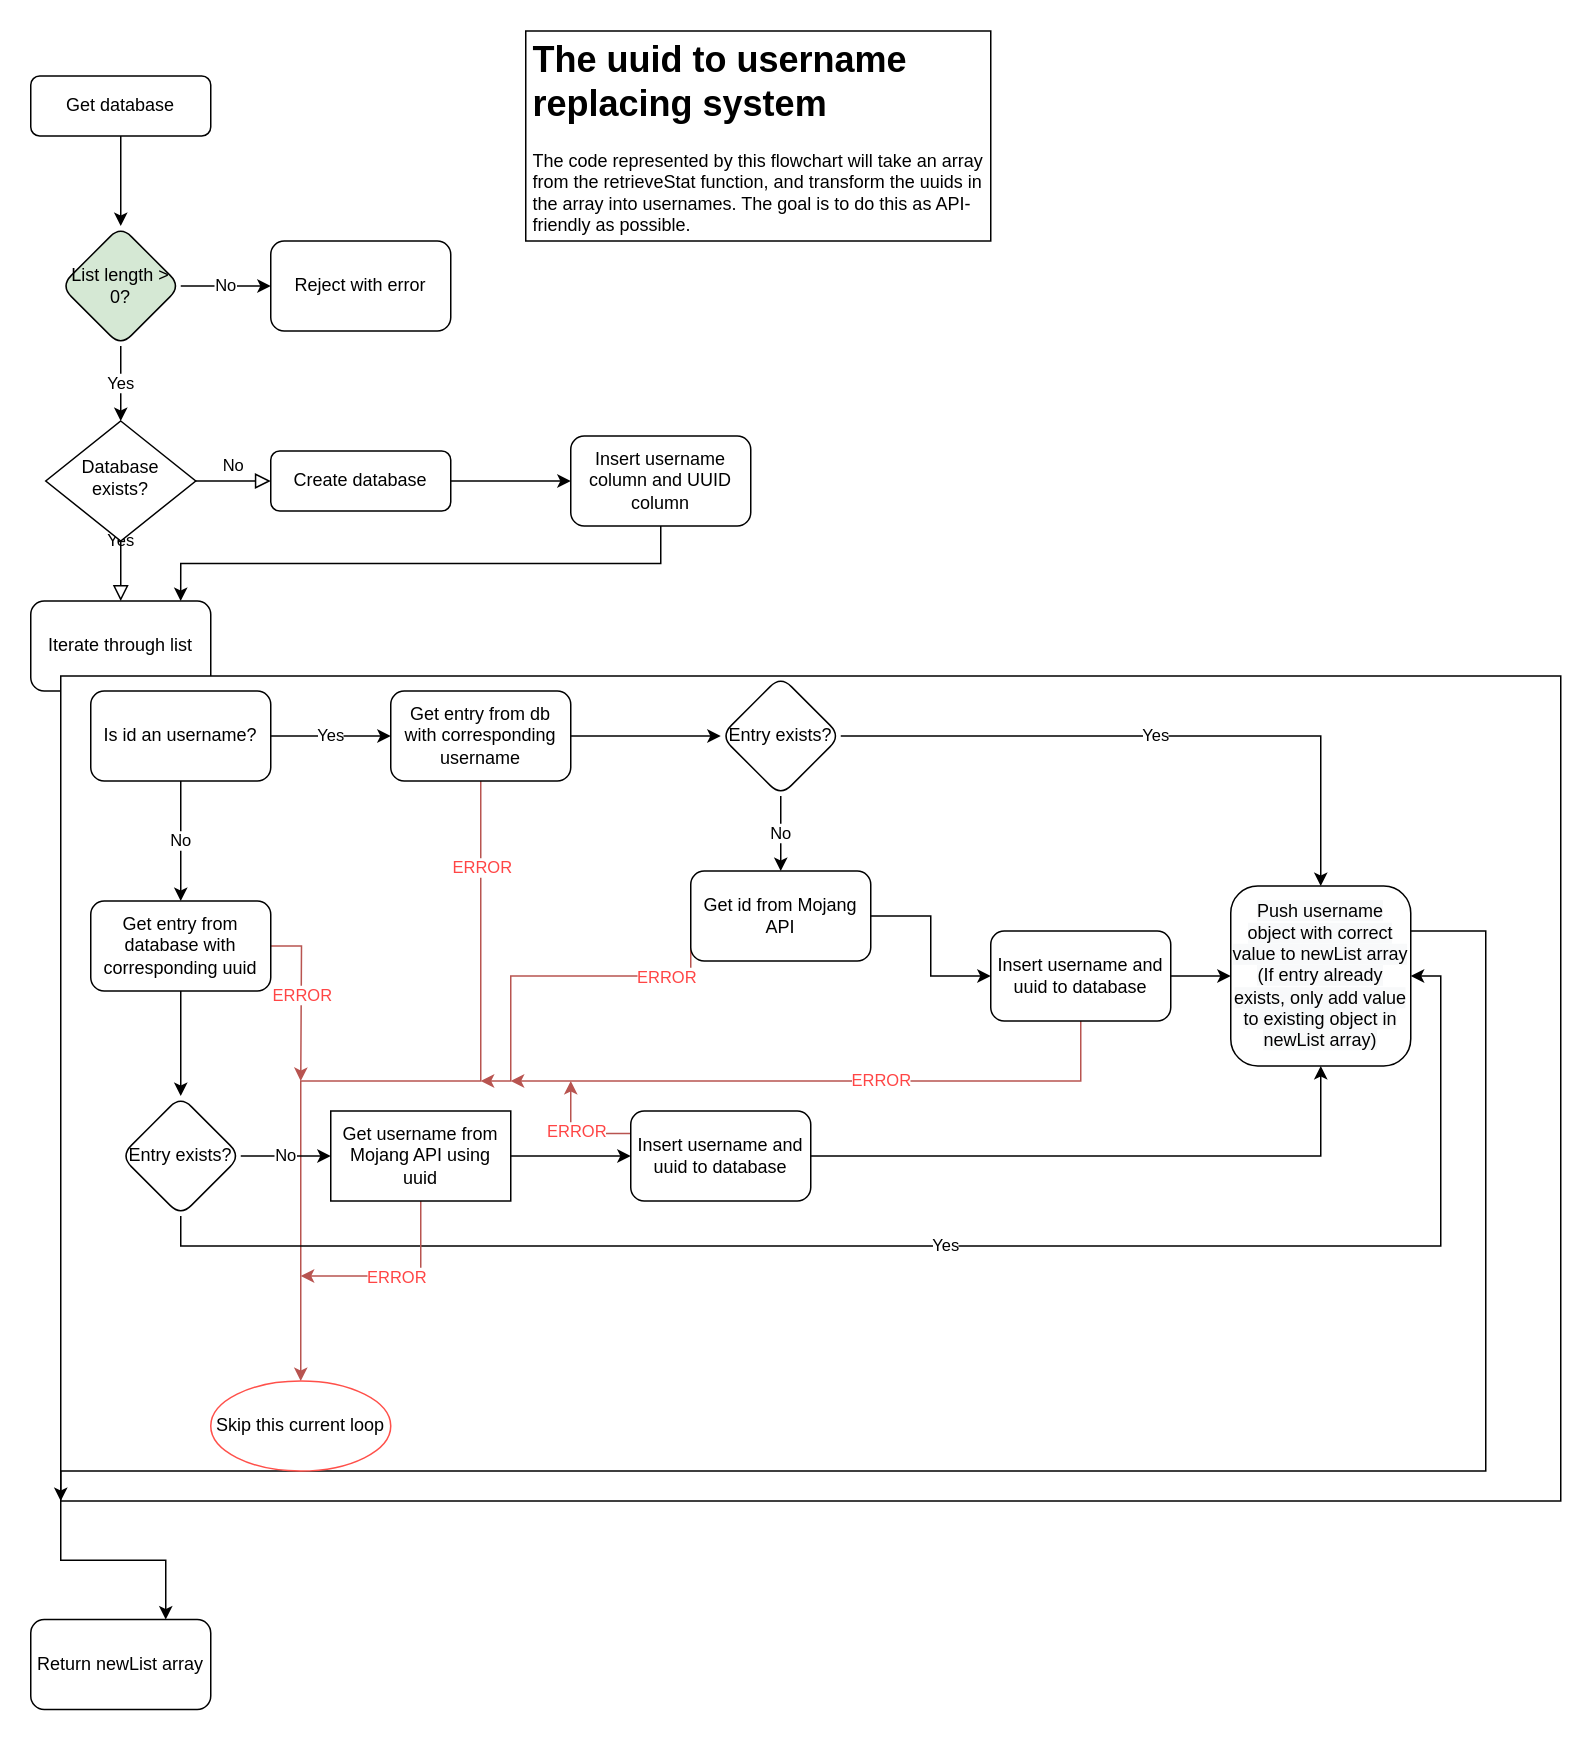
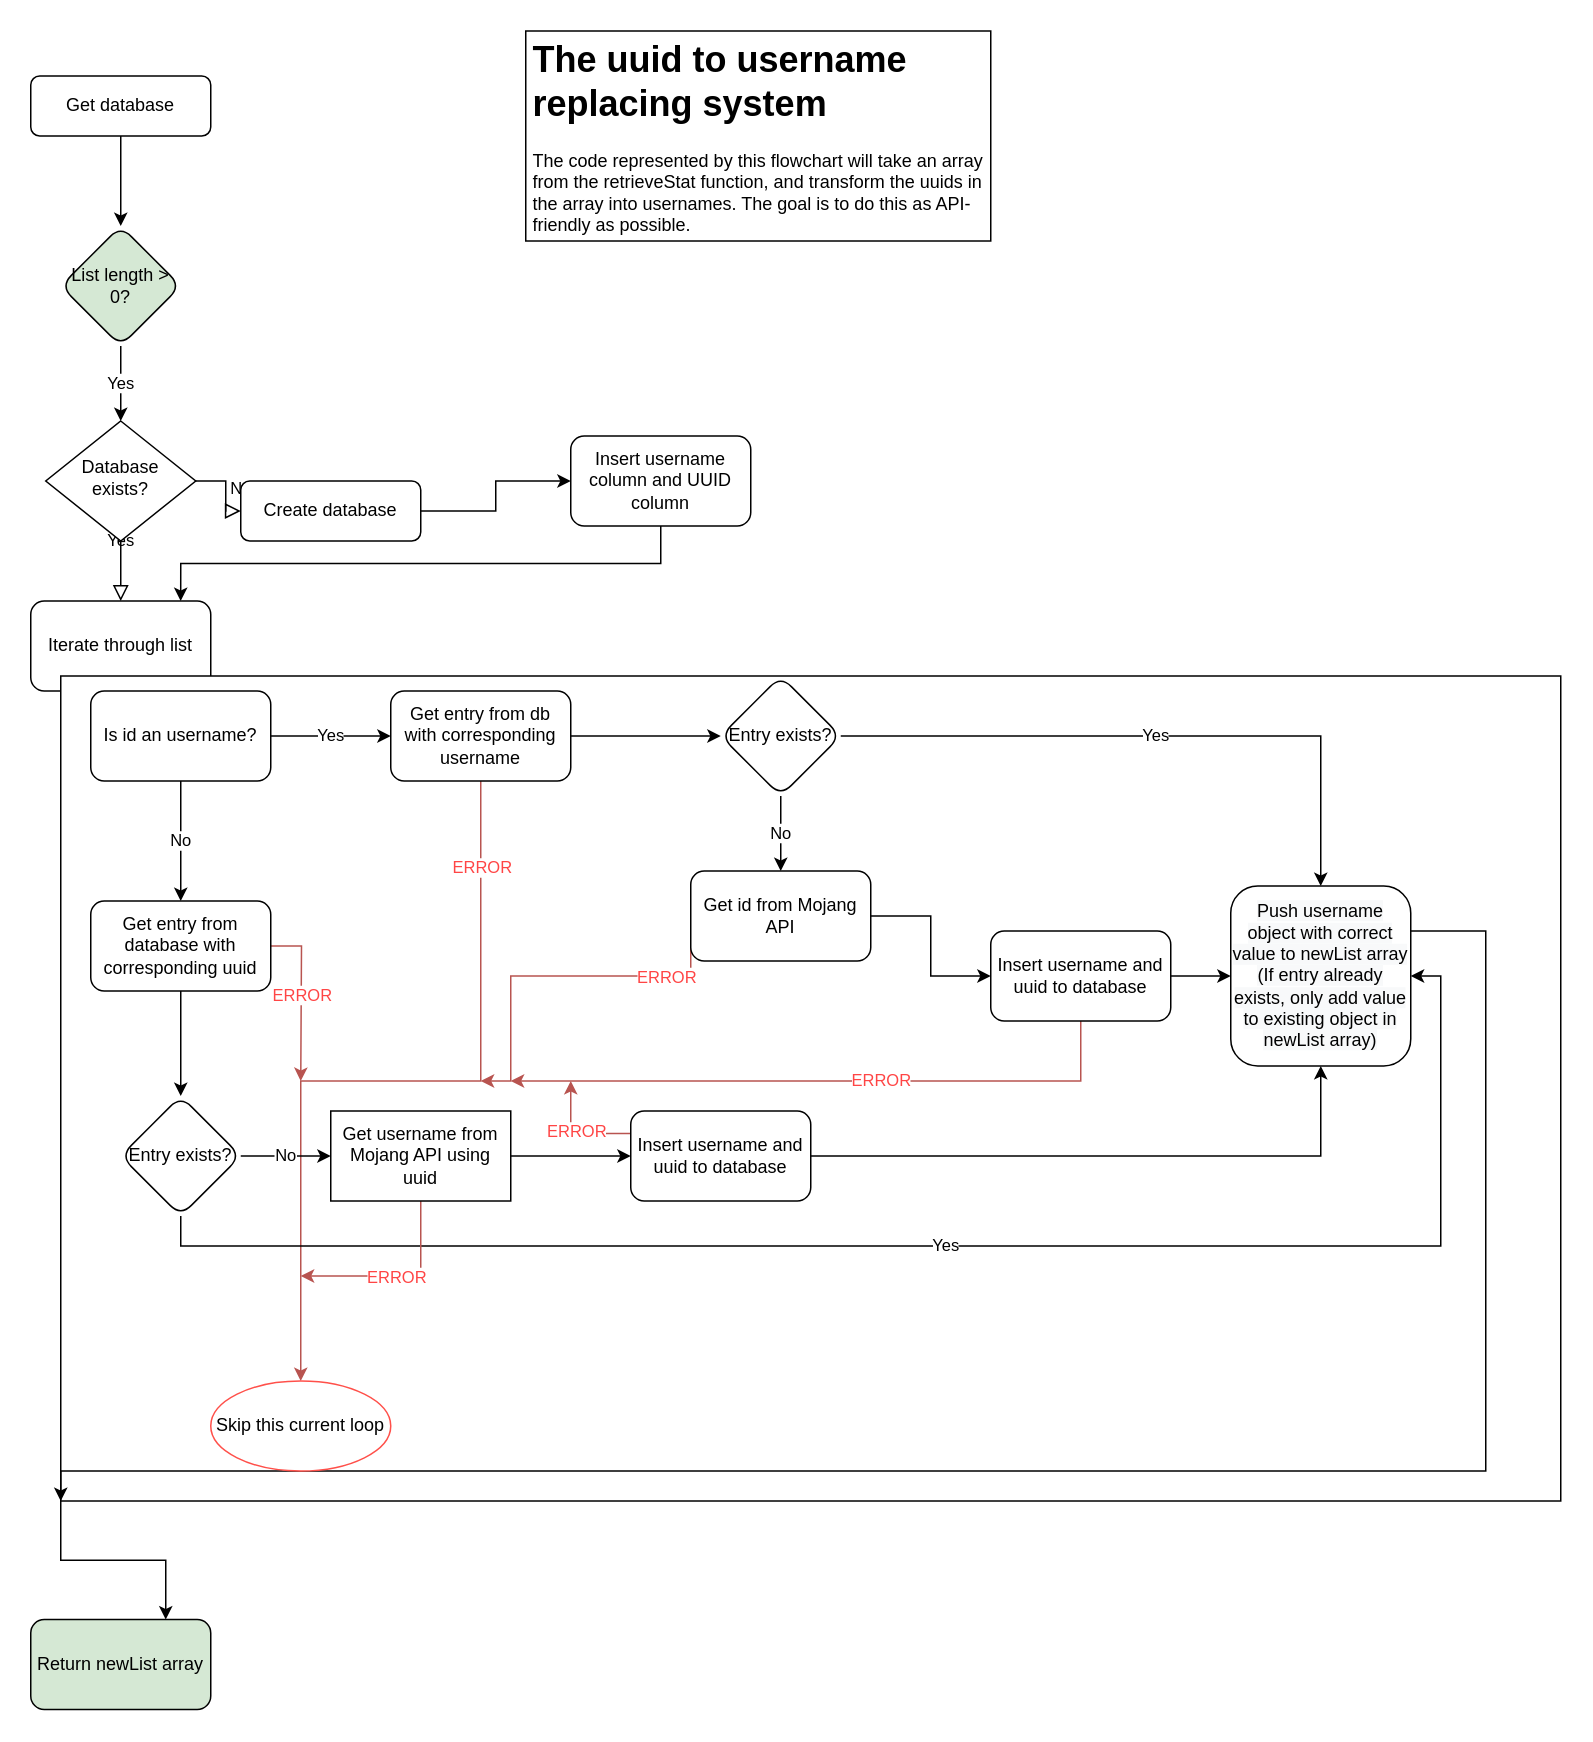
edge "List length > 0?" -> "Reject with error": removed, label "No"
node "Reject with error": removed
node "Create database": moved (361, 481) -> (331, 511)
node "Return newList array": fillcolor #ffffff -> #d5e8d4
